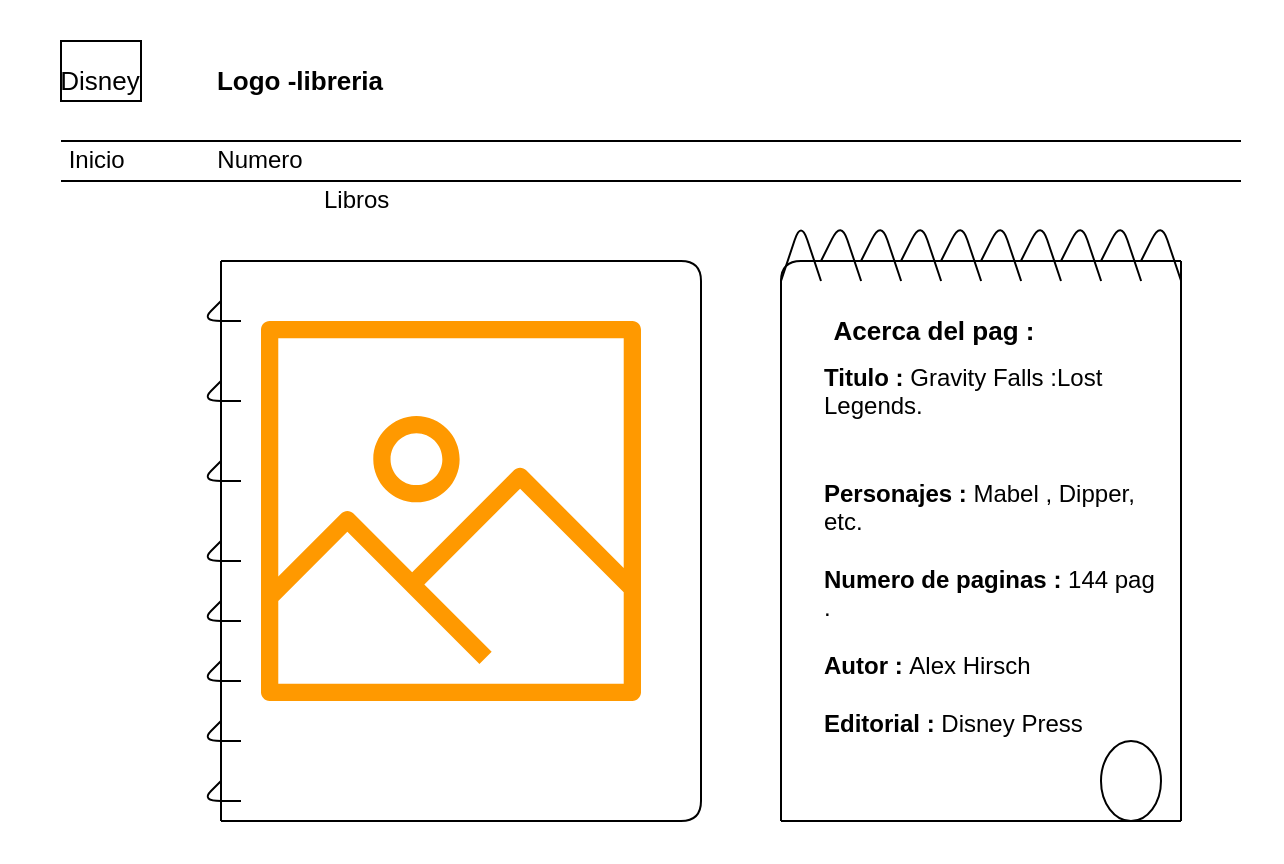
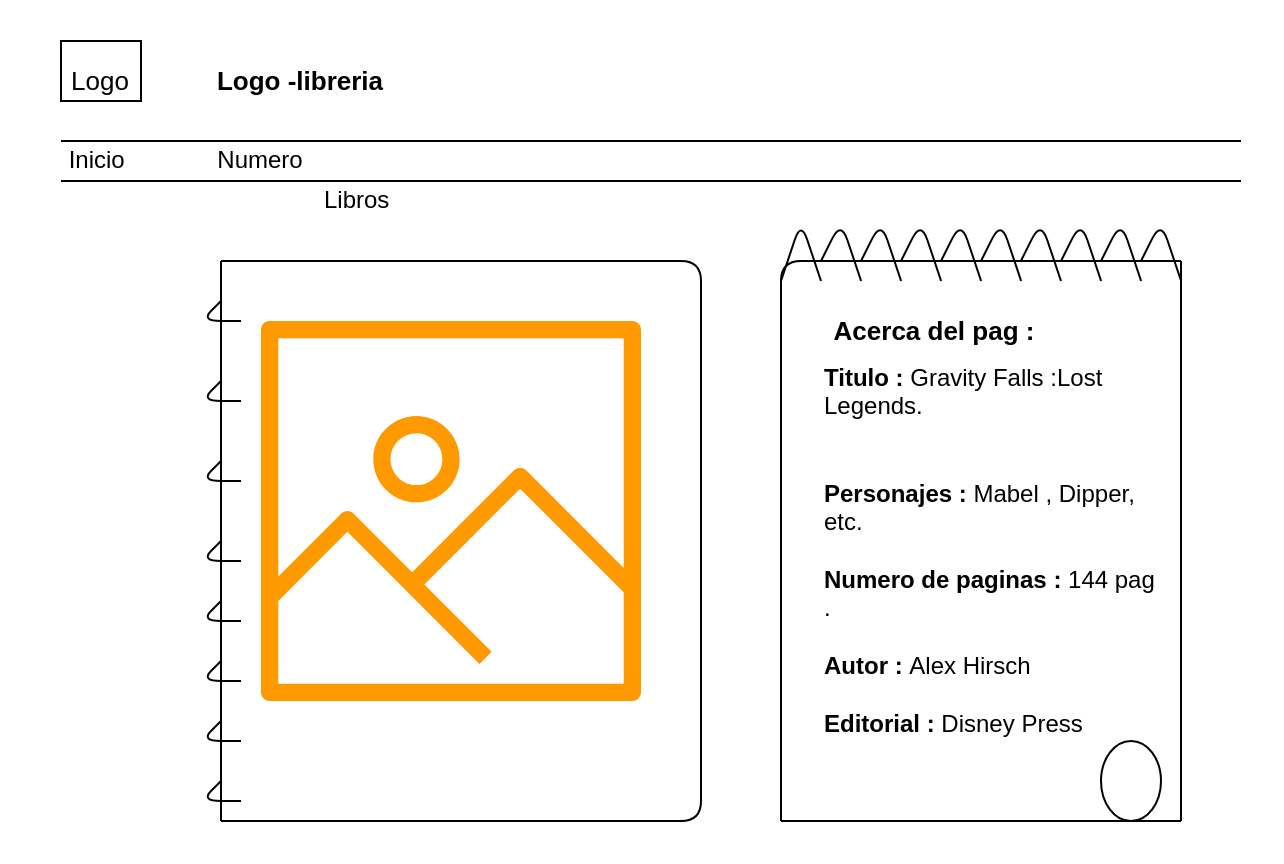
node "Disney": label "Disney" -> "Logo"
